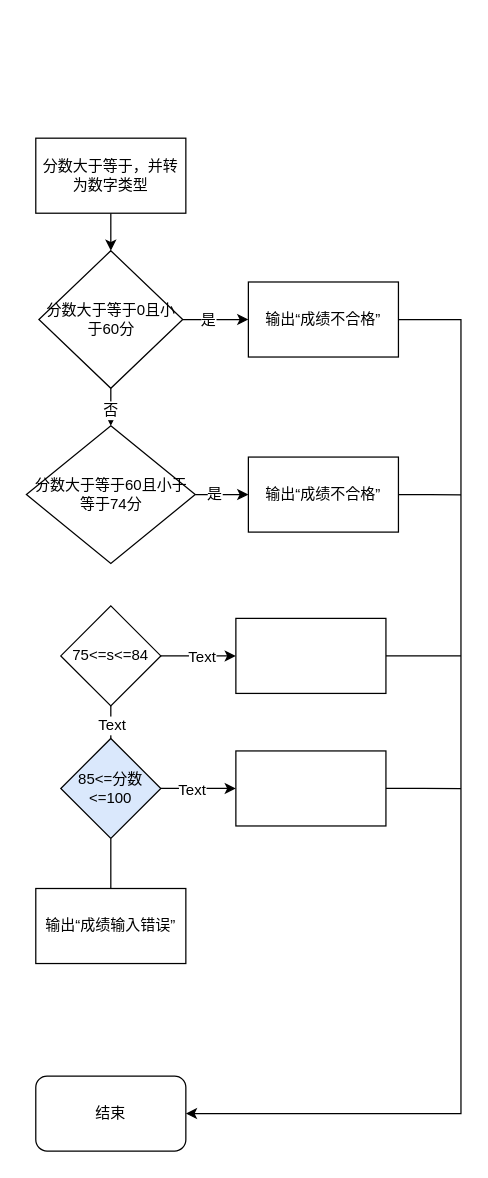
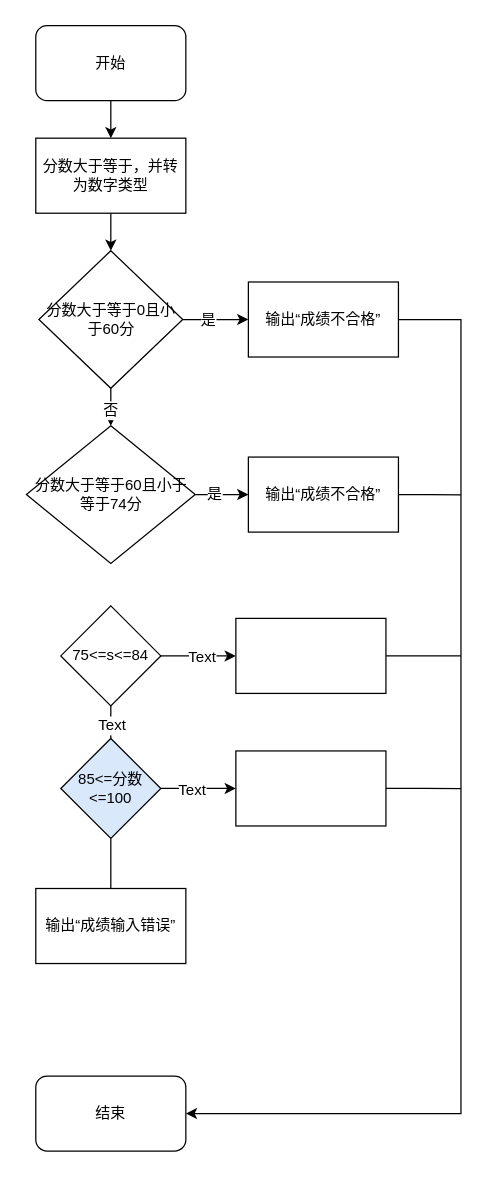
node "开始": added
edge "开始" -> "分数大于等于，并转为数字类型": added
